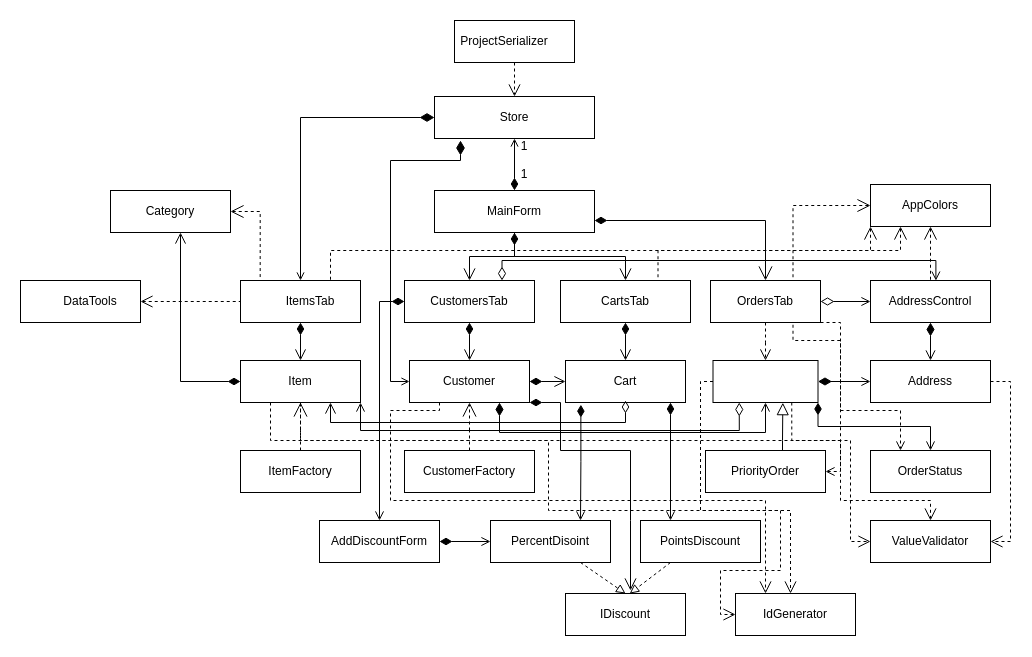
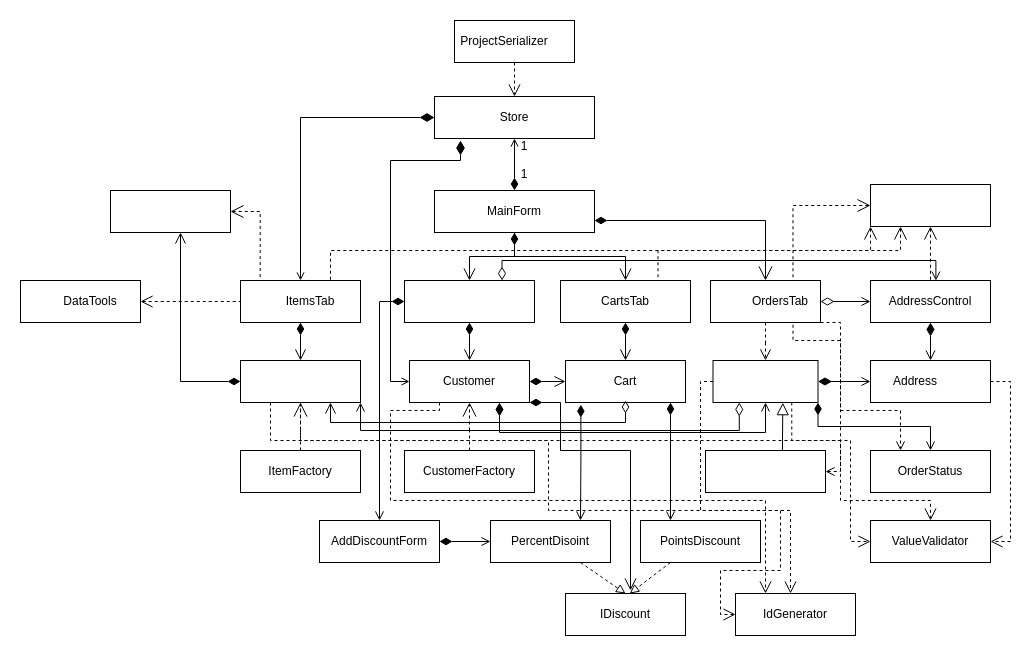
node "AppColors": removed
node "Category": removed
node "CustomersTab": removed
node "OrdersTab": moved (766, 302) -> (781, 302)
node "Item": removed
node "Address": moved (931, 382) -> (916, 382)
node "PriorityOrder": removed
